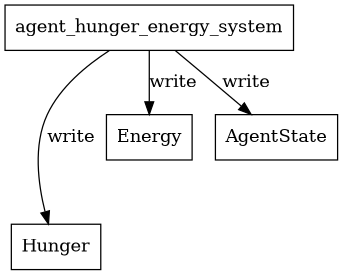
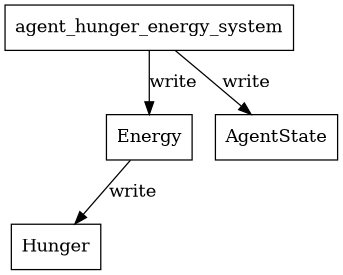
edge "agent_hunger_energy_system" -> "Hunger": now "Energy" -> "Hunger"
